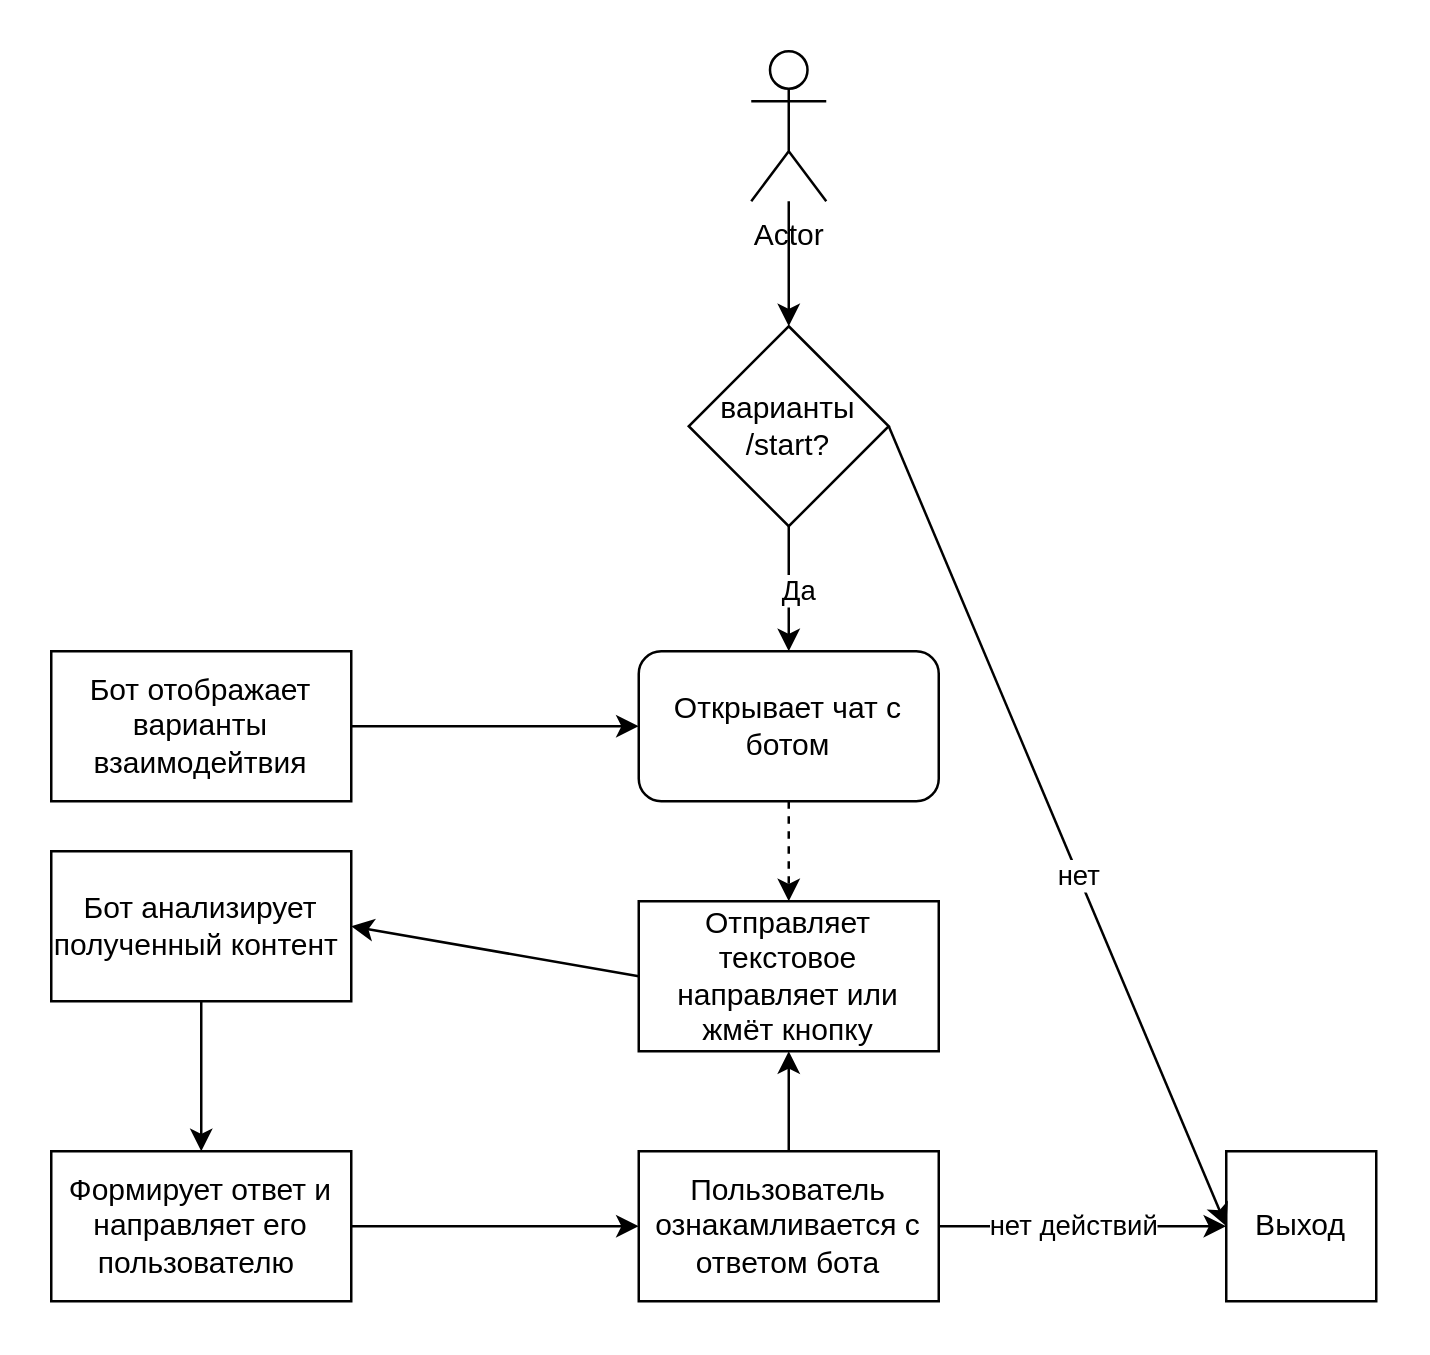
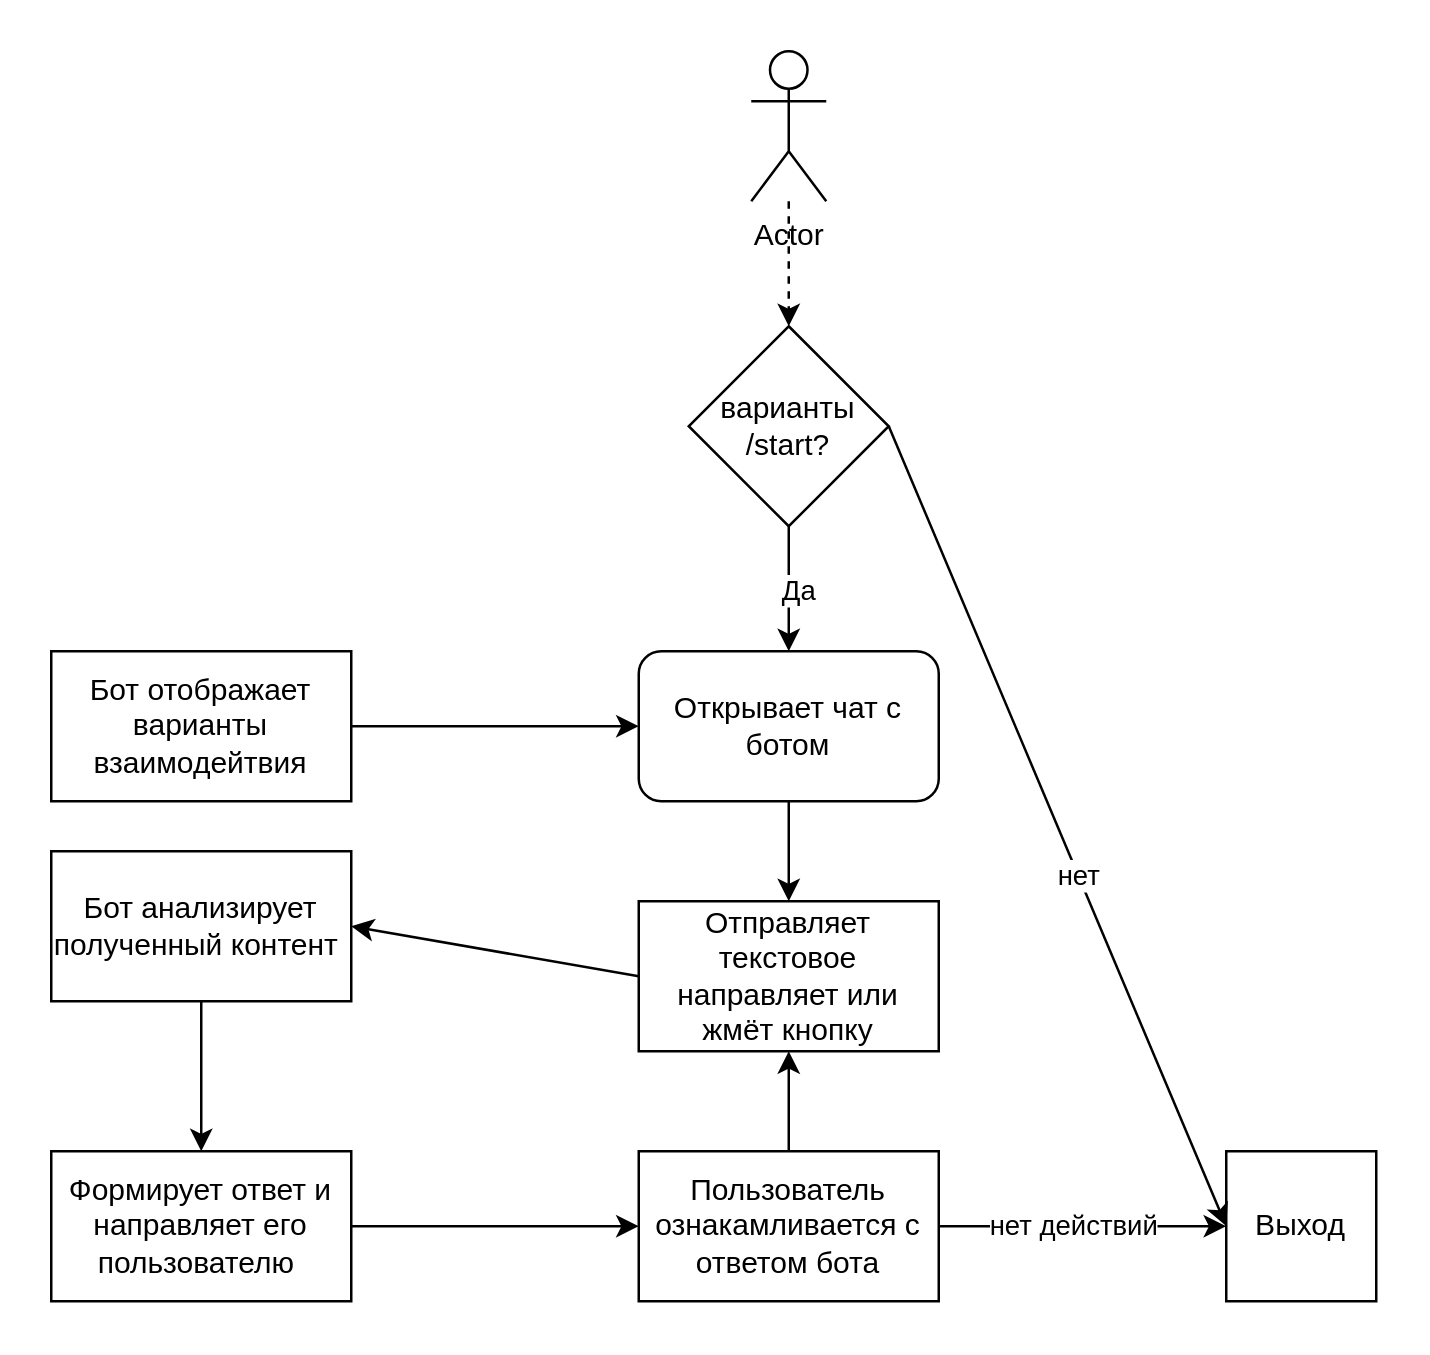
edge "Actor" -> "варианты /start?": style solid -> dashed
edge "Открывает чат с ботом" -> "Отправляет текстовое направляет или жмёт кнопку": style dashed -> solid
